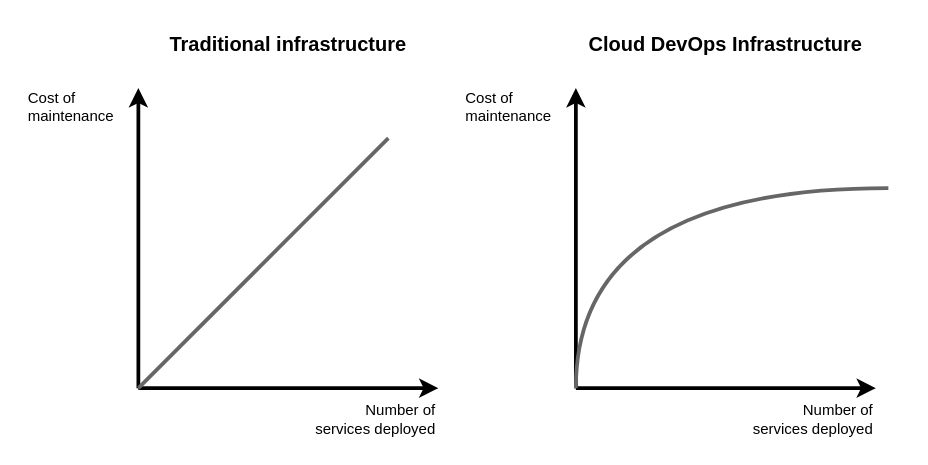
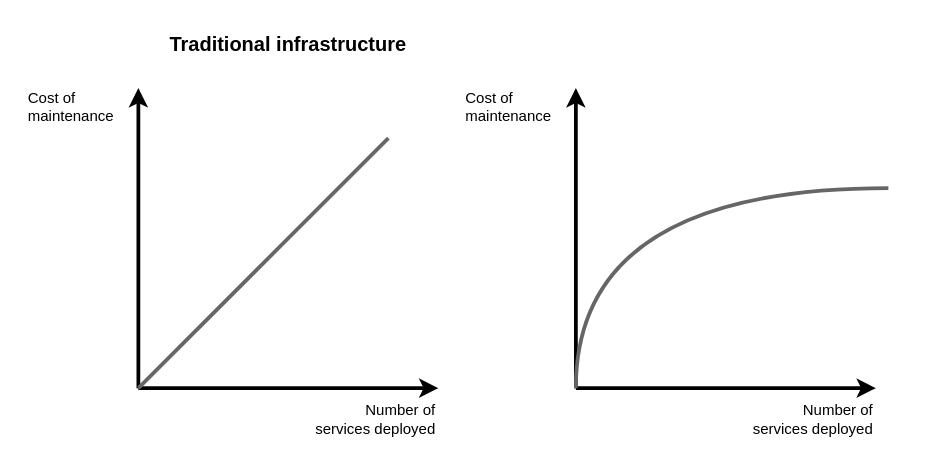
node "Cloud DevOps Infrastructure": removed
